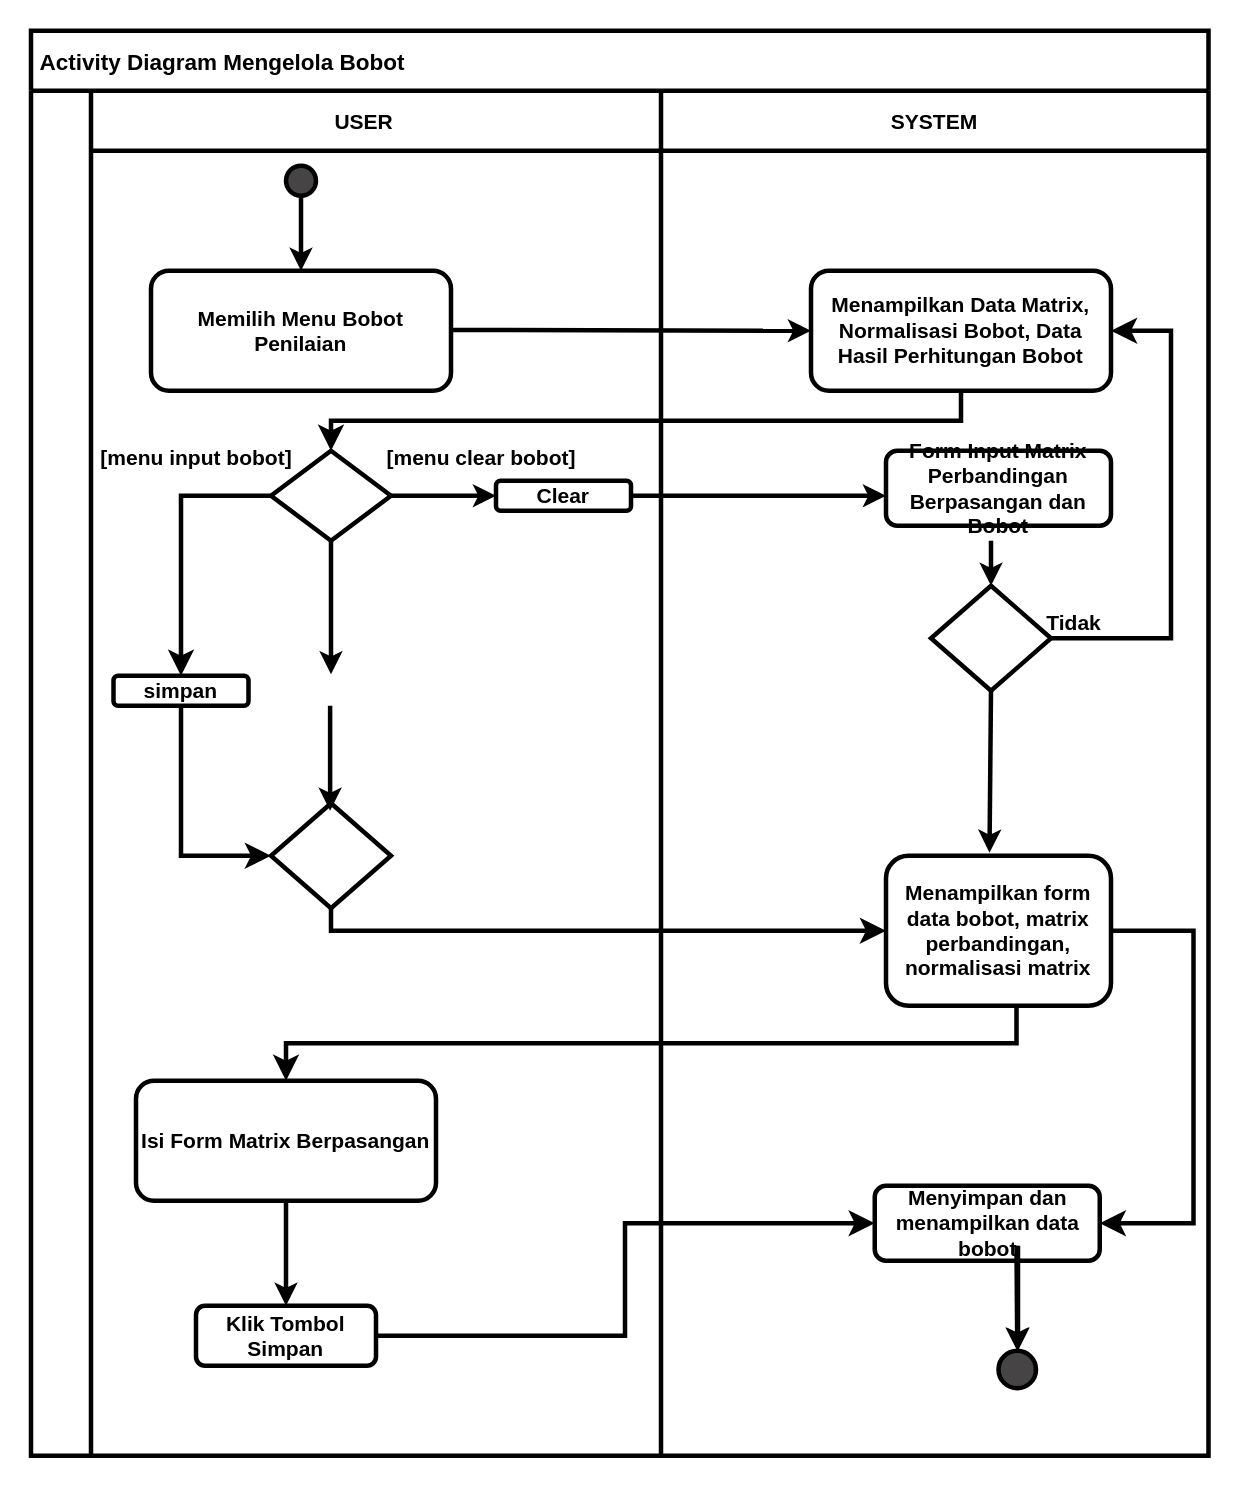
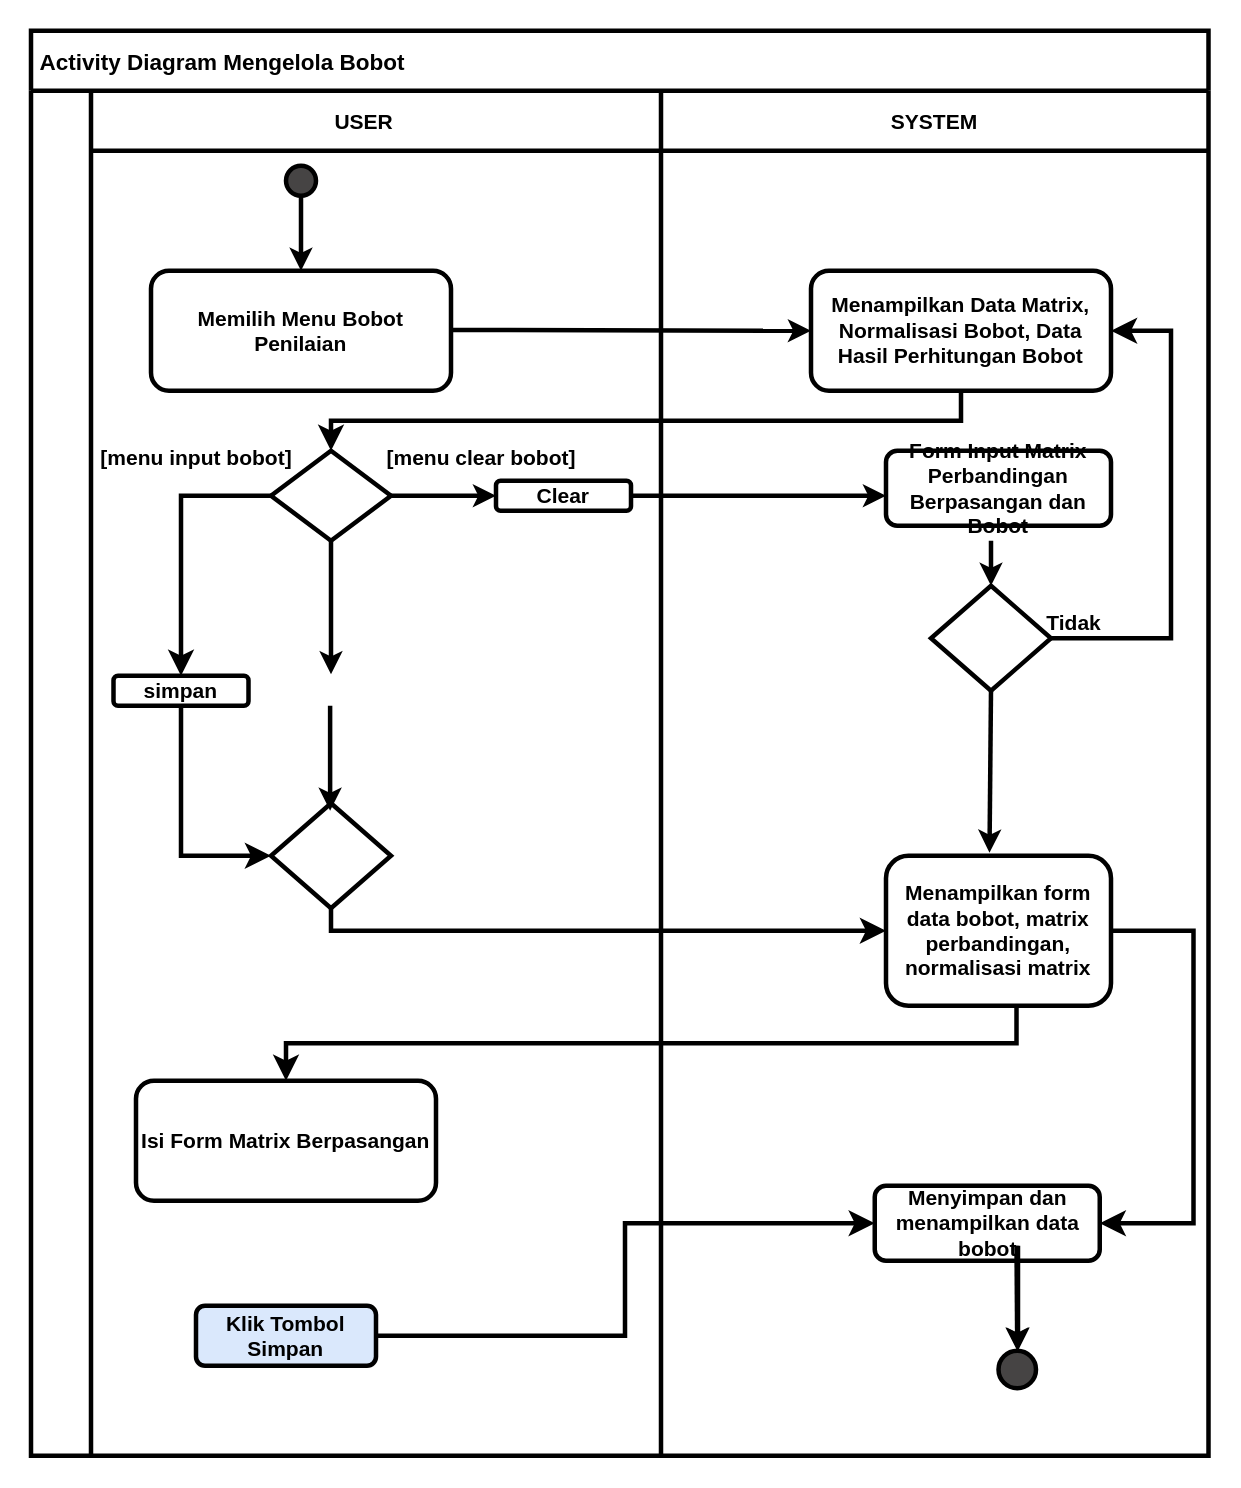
edge "Isi Form Matrix Berpasangan" -> "Klik Tombol Simpan": removed
node "Klik Tombol Simpan": fillcolor #ffffff -> #dae8fc
